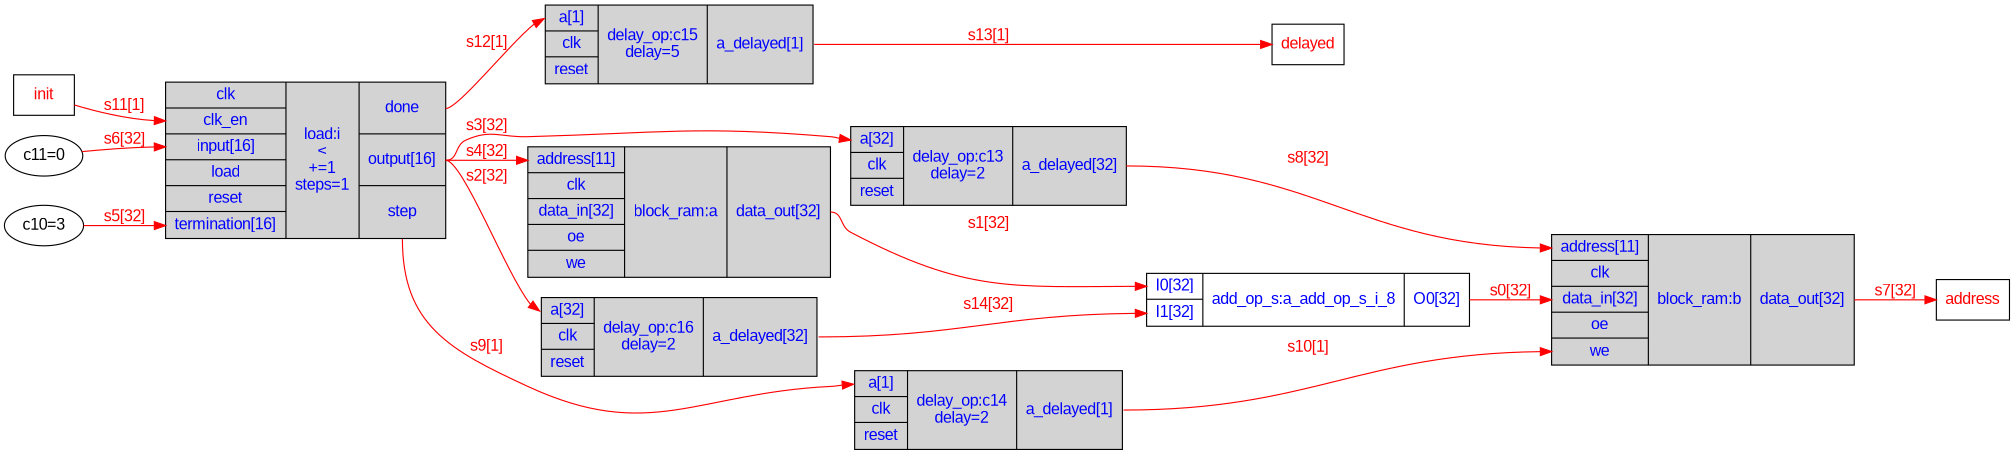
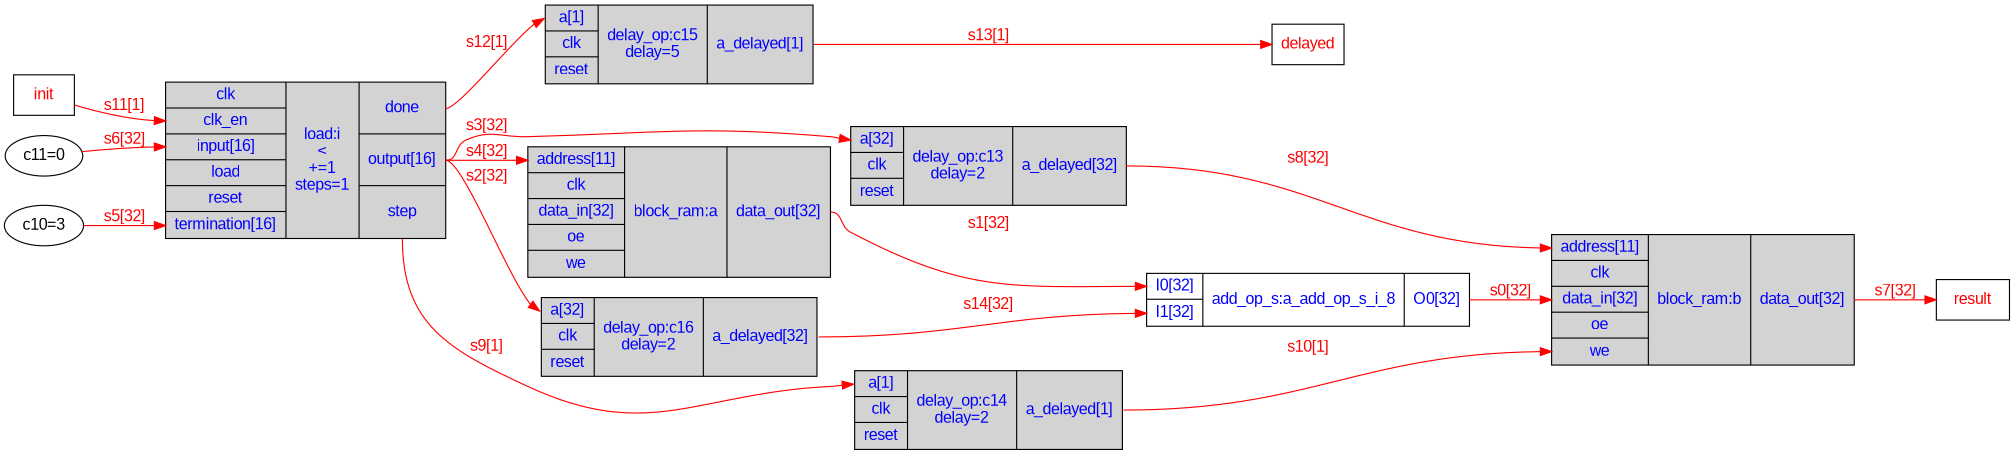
node "address": label "address" -> "result"
